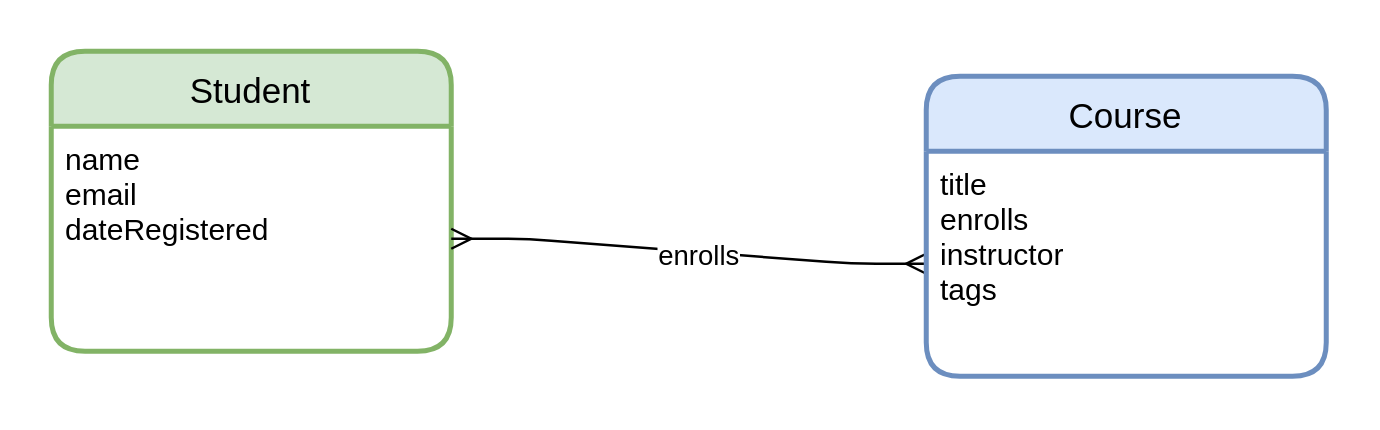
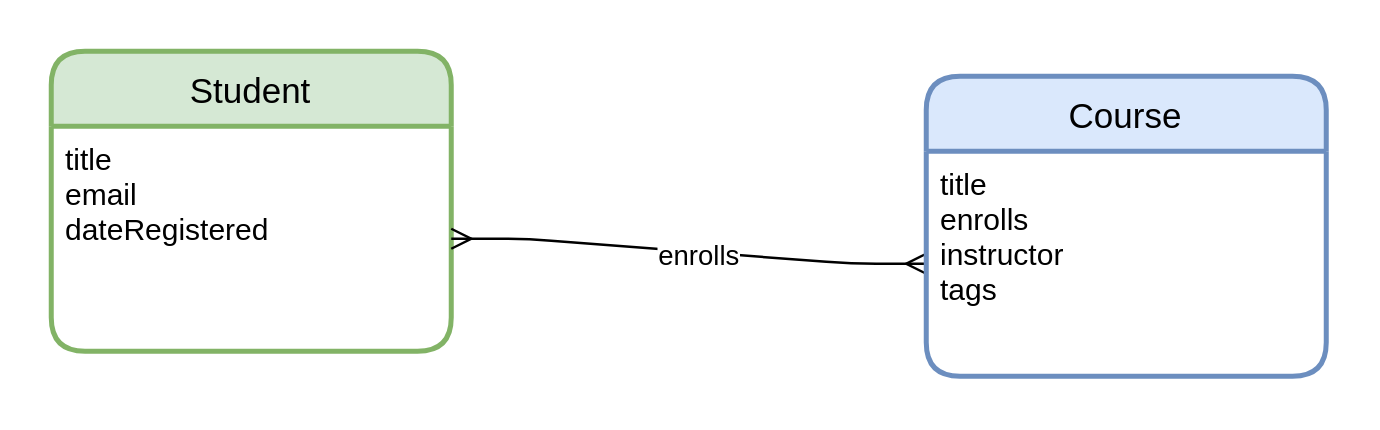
node "name email dateRegistered": label "name email dateRegistered" -> "title email dateRegistered"
